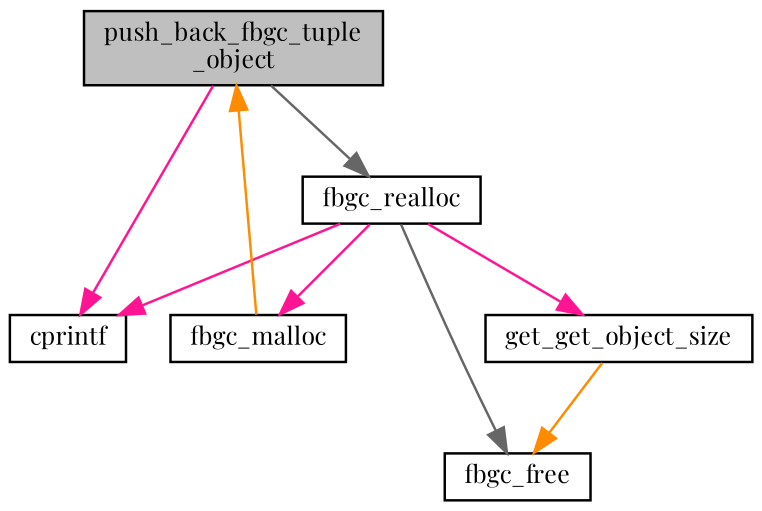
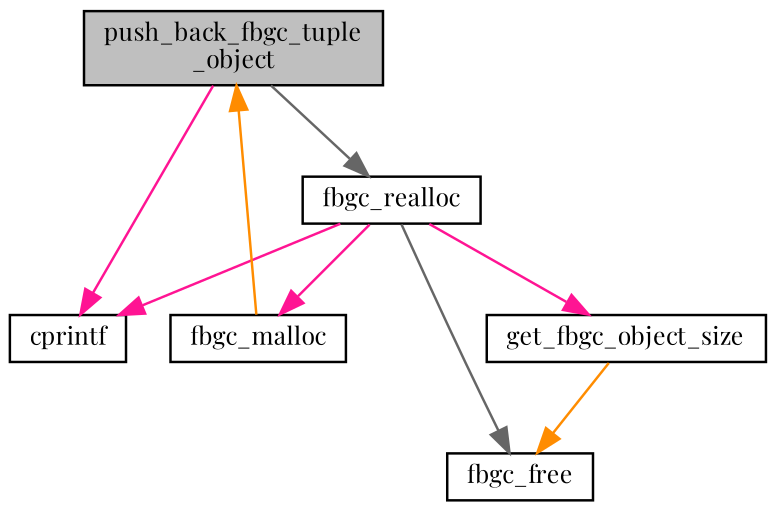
node "get_get_object_size": label "get_get_object_size" -> "get_fbgc_object_size"
